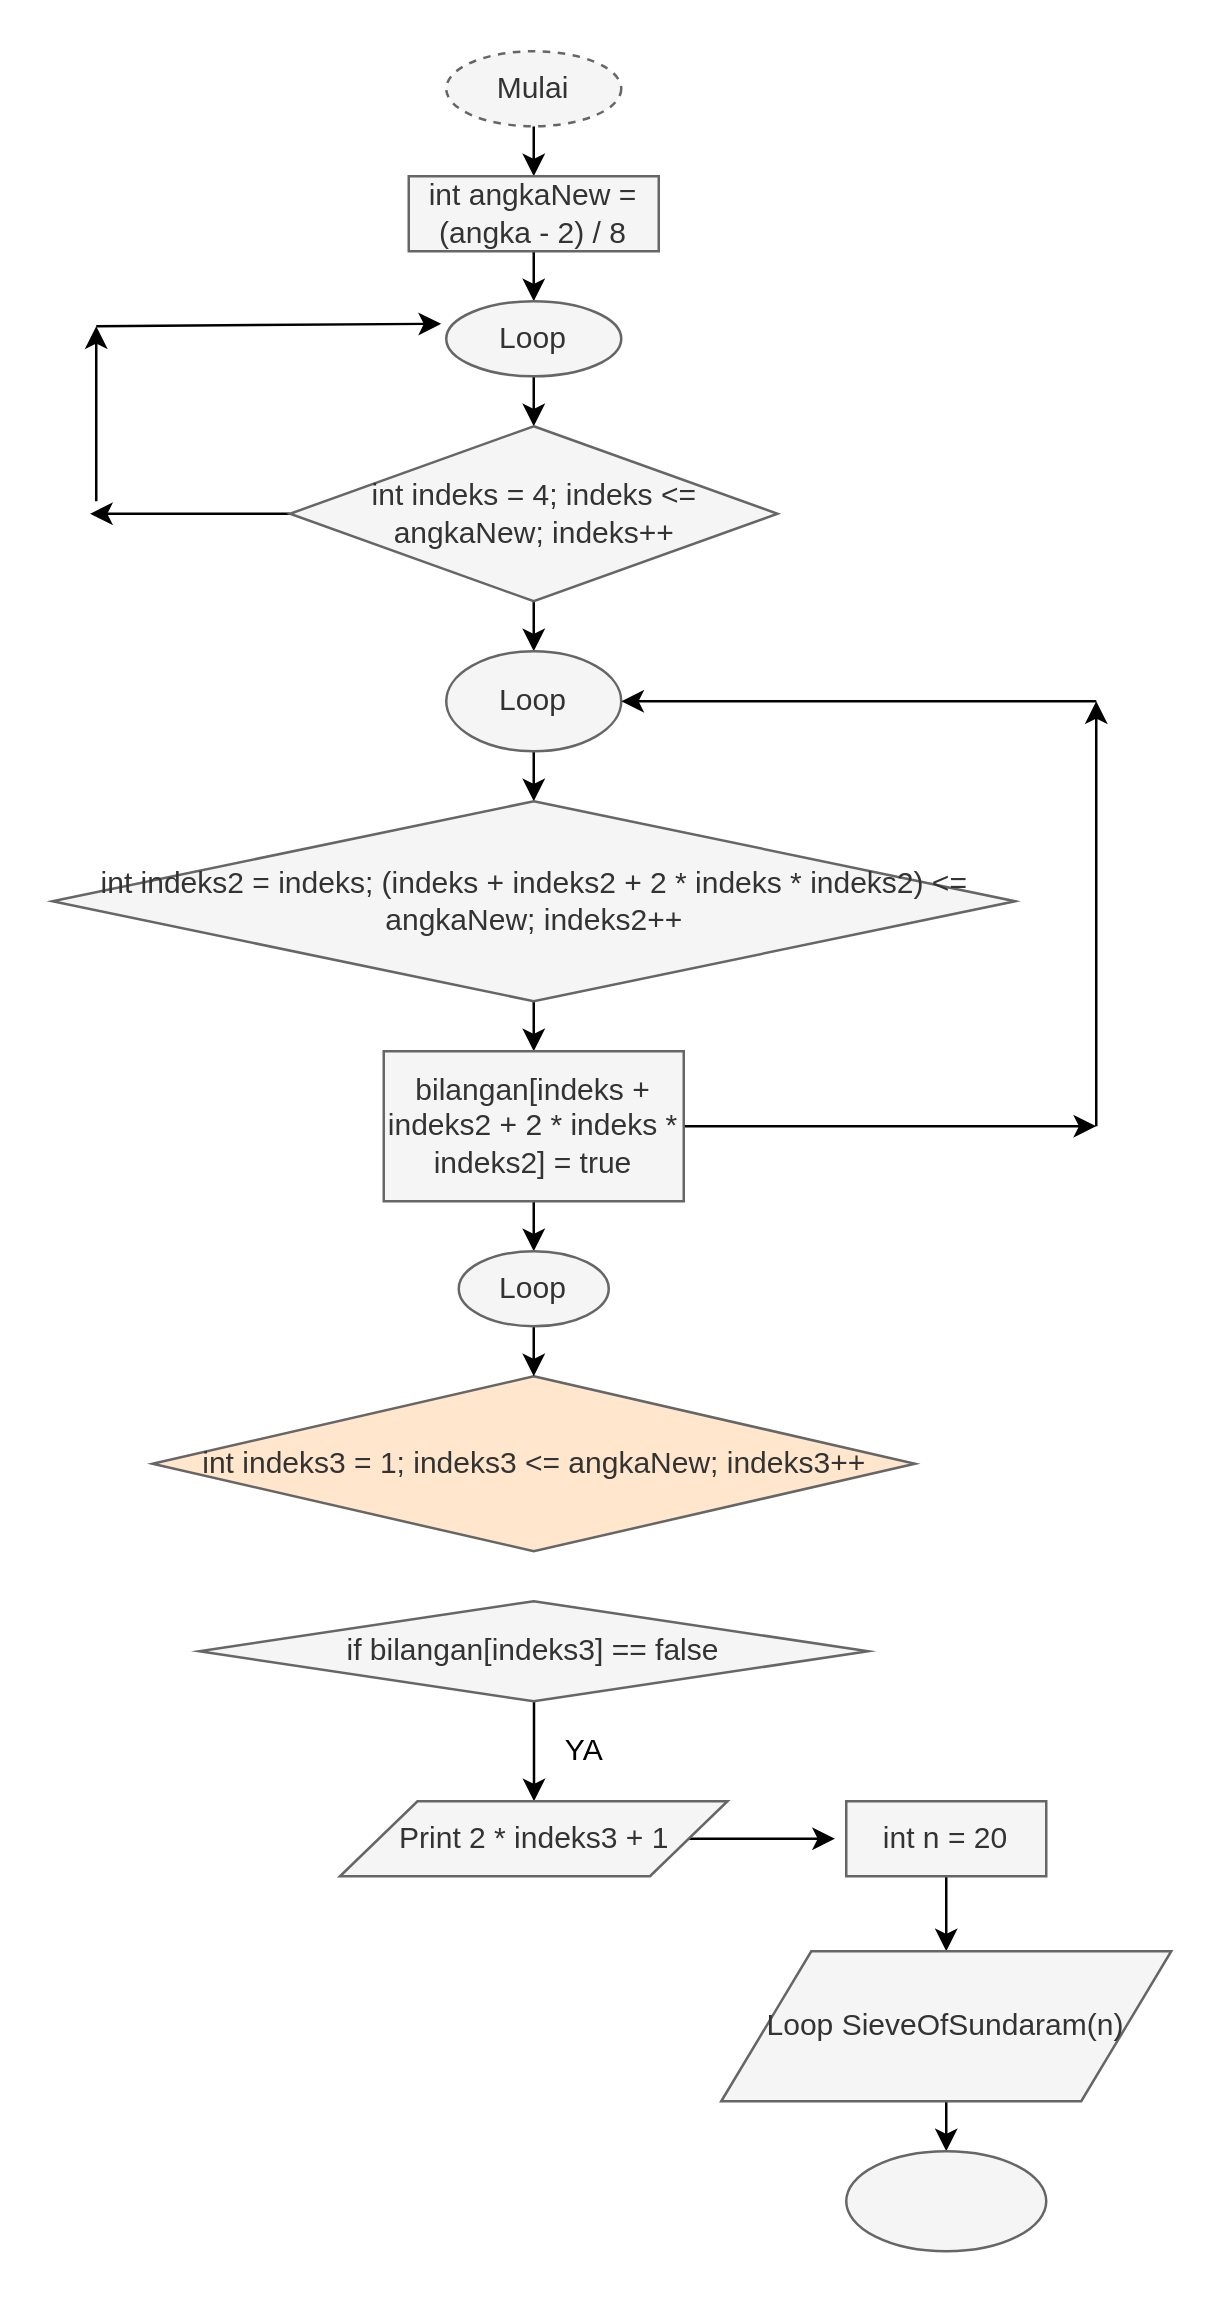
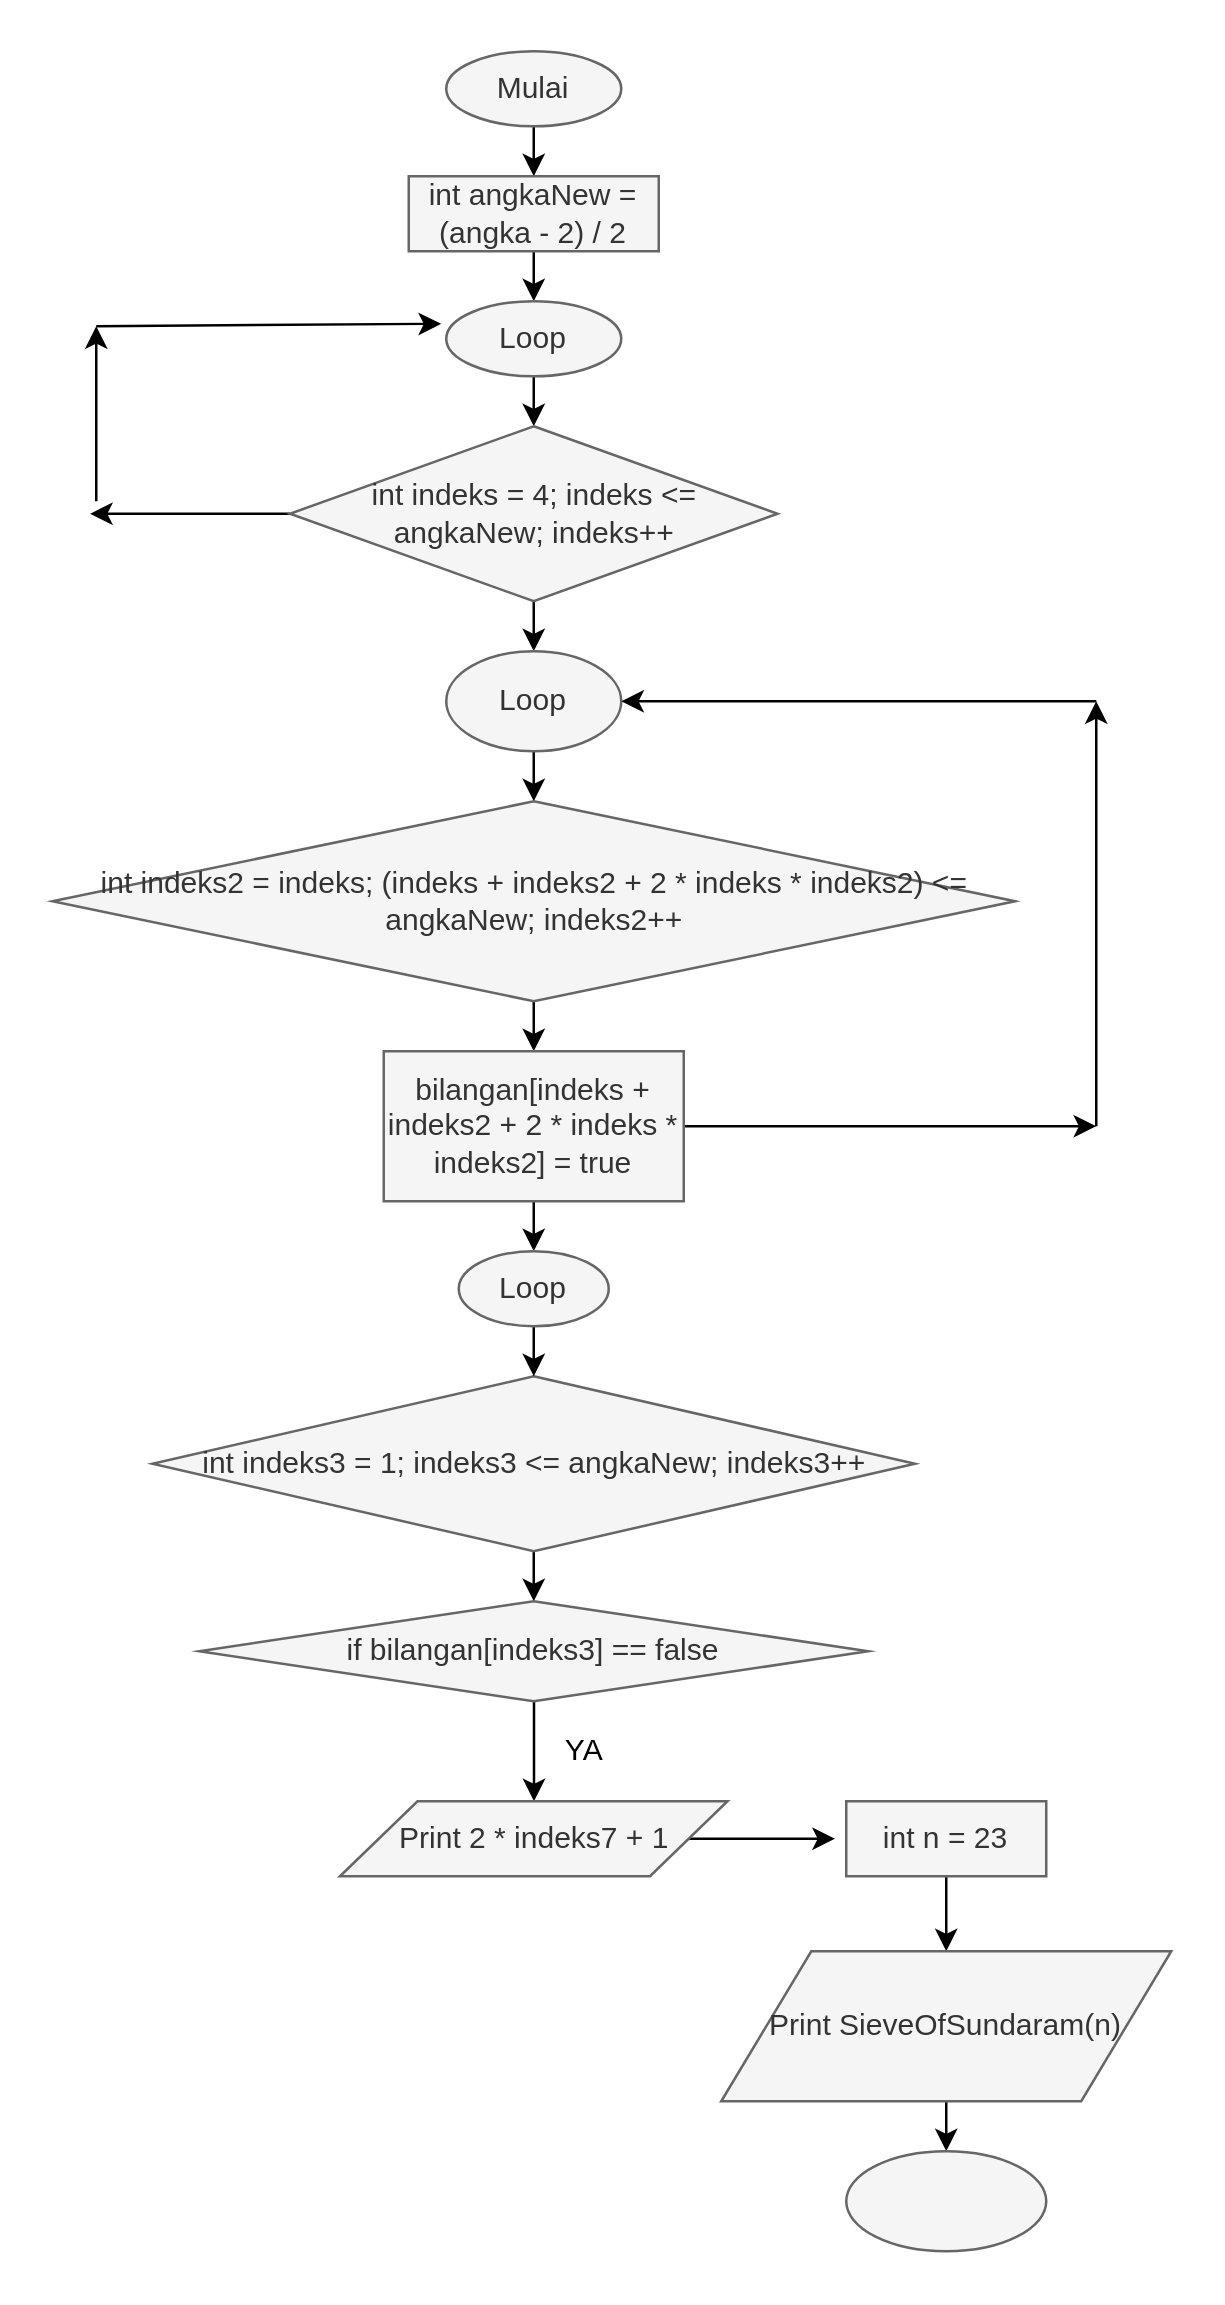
node "Mulai": style dashed -> solid
node "int angkaNew = (angka - 2) / 8": label "int angkaNew = (angka - 2) / 8" -> "int angkaNew = (angka - 2) / 2"
node "int indeks3 = 1; indeks3 <= angkaNew; indeks3++": fillcolor #ffe6cc -> #f5f5f5
edge "int indeks3 = 1; indeks3 <= angkaNew; indeks3++" -> "if bilangan[indeks3] == false": added
node "Print 2 * indeks3 + 1": label "Print 2 * indeks3 + 1" -> "Print 2 * indeks7 + 1"
node "int n = 20": label "int n = 20" -> "int n = 23"
node "Loop SieveOfSundaram(n)": label "Loop SieveOfSundaram(n)" -> "Print SieveOfSundaram(n)"
